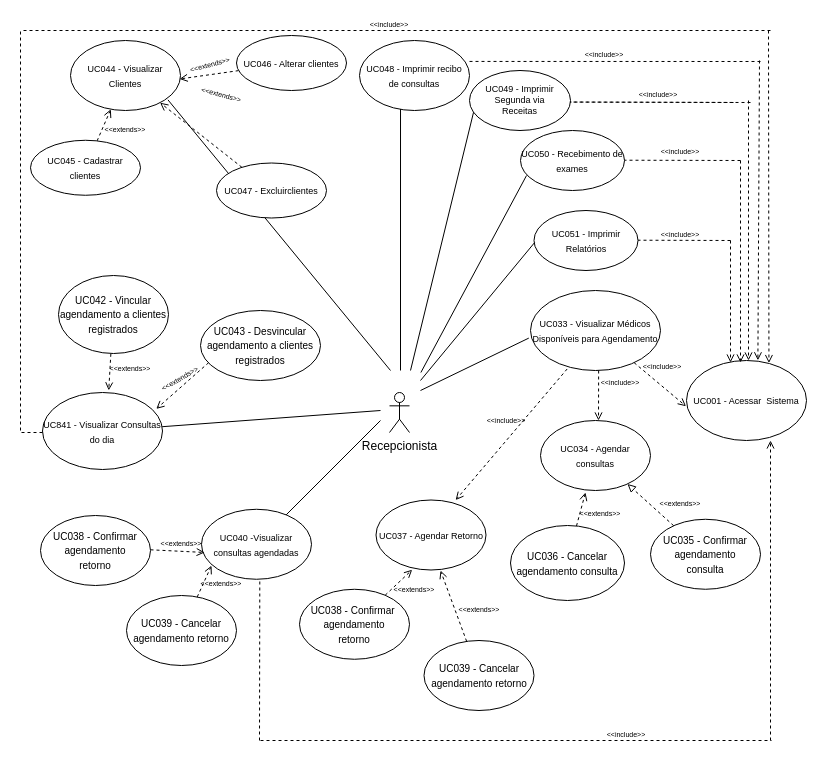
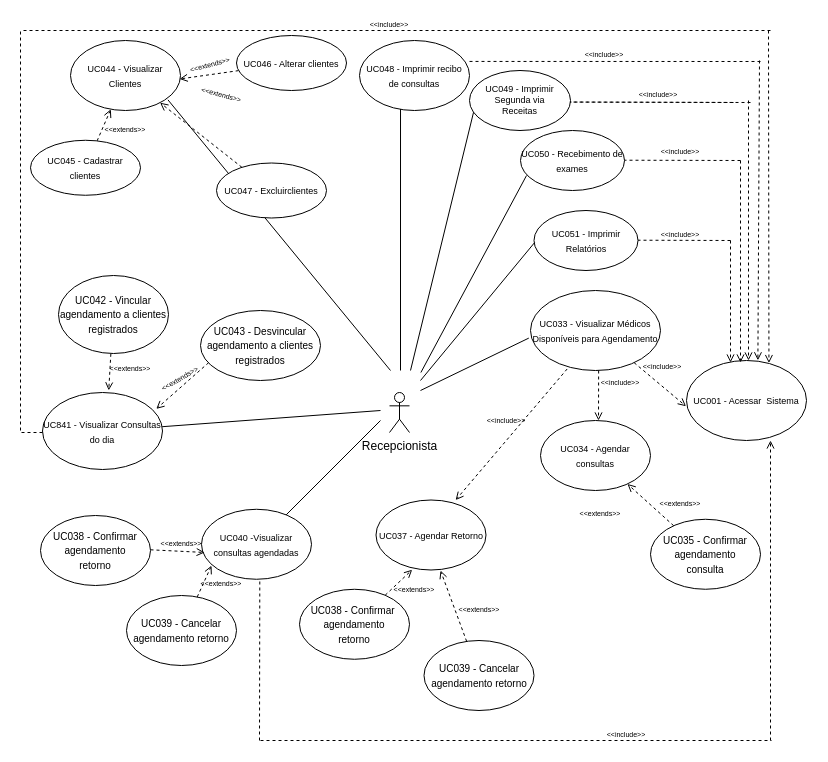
edge "UC035 - Confirmar agendamento consulta" -> "UC034 - Agendar consultas": arrowhead block -> open
edge "UC036 - Cancelar agendamento consulta" -> "UC034 - Agendar consultas": removed
node "UC036 - Cancelar agendamento consulta": removed
